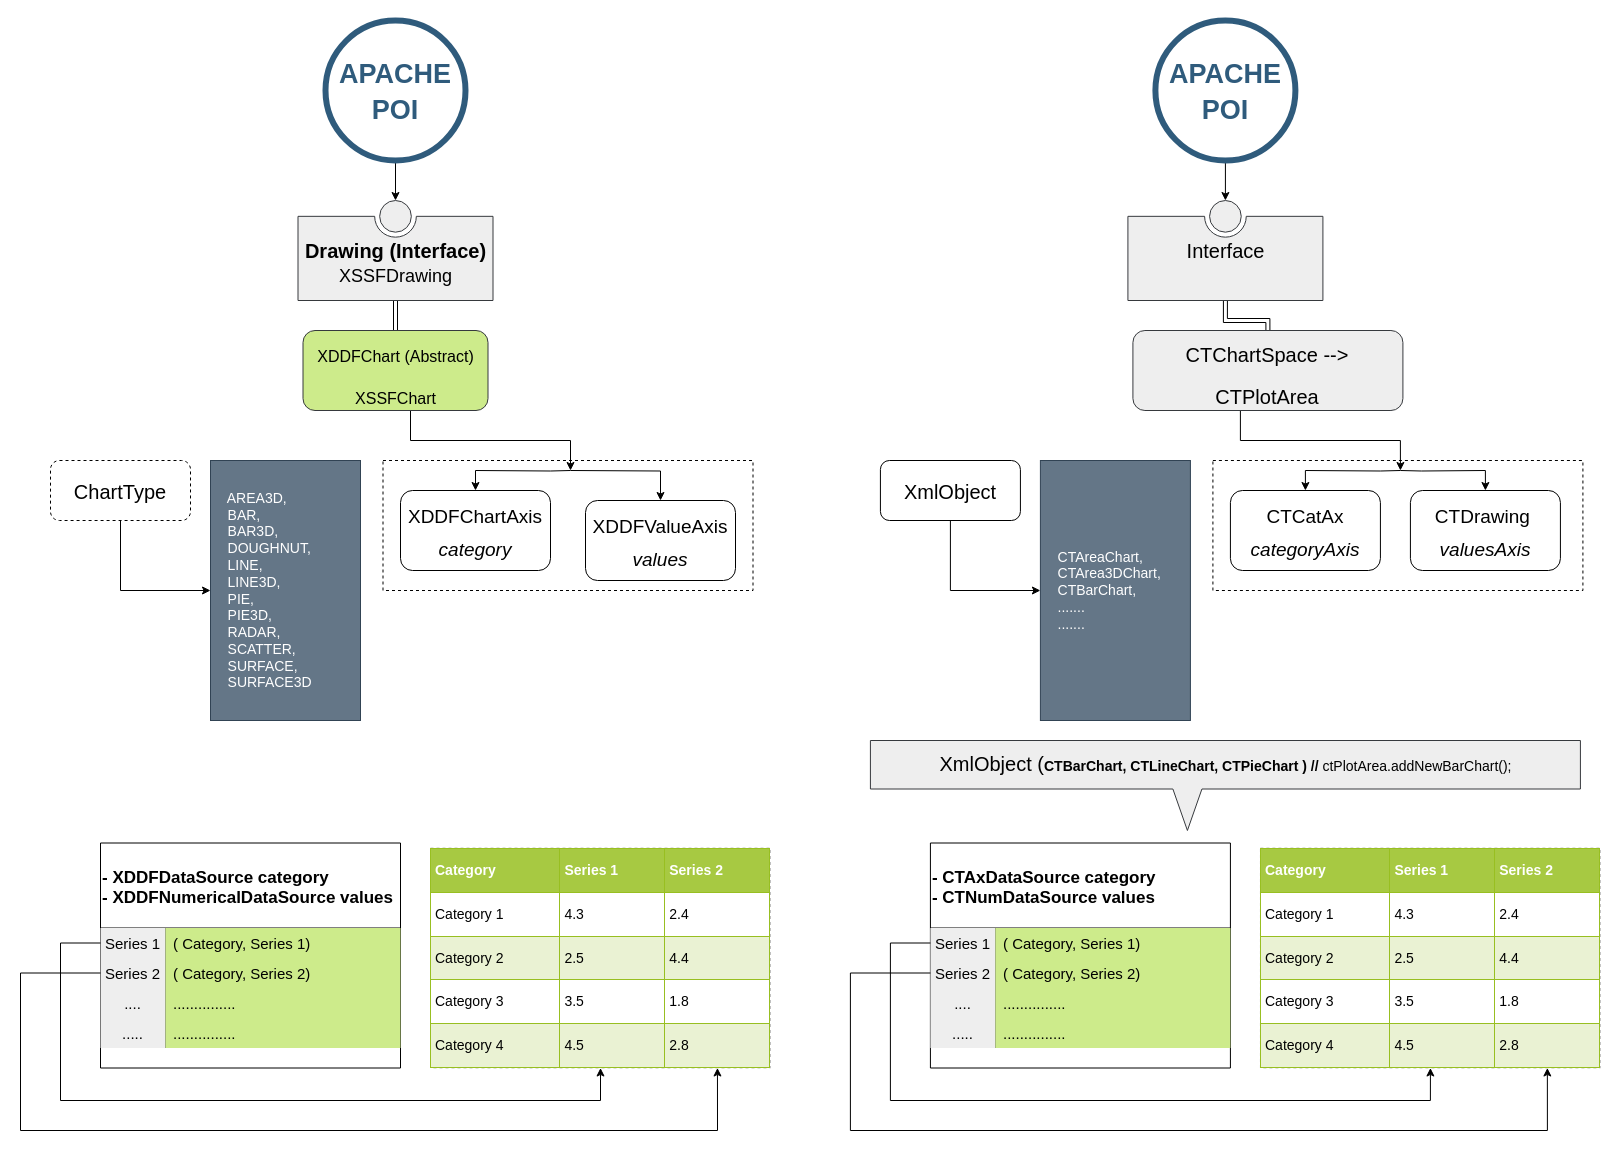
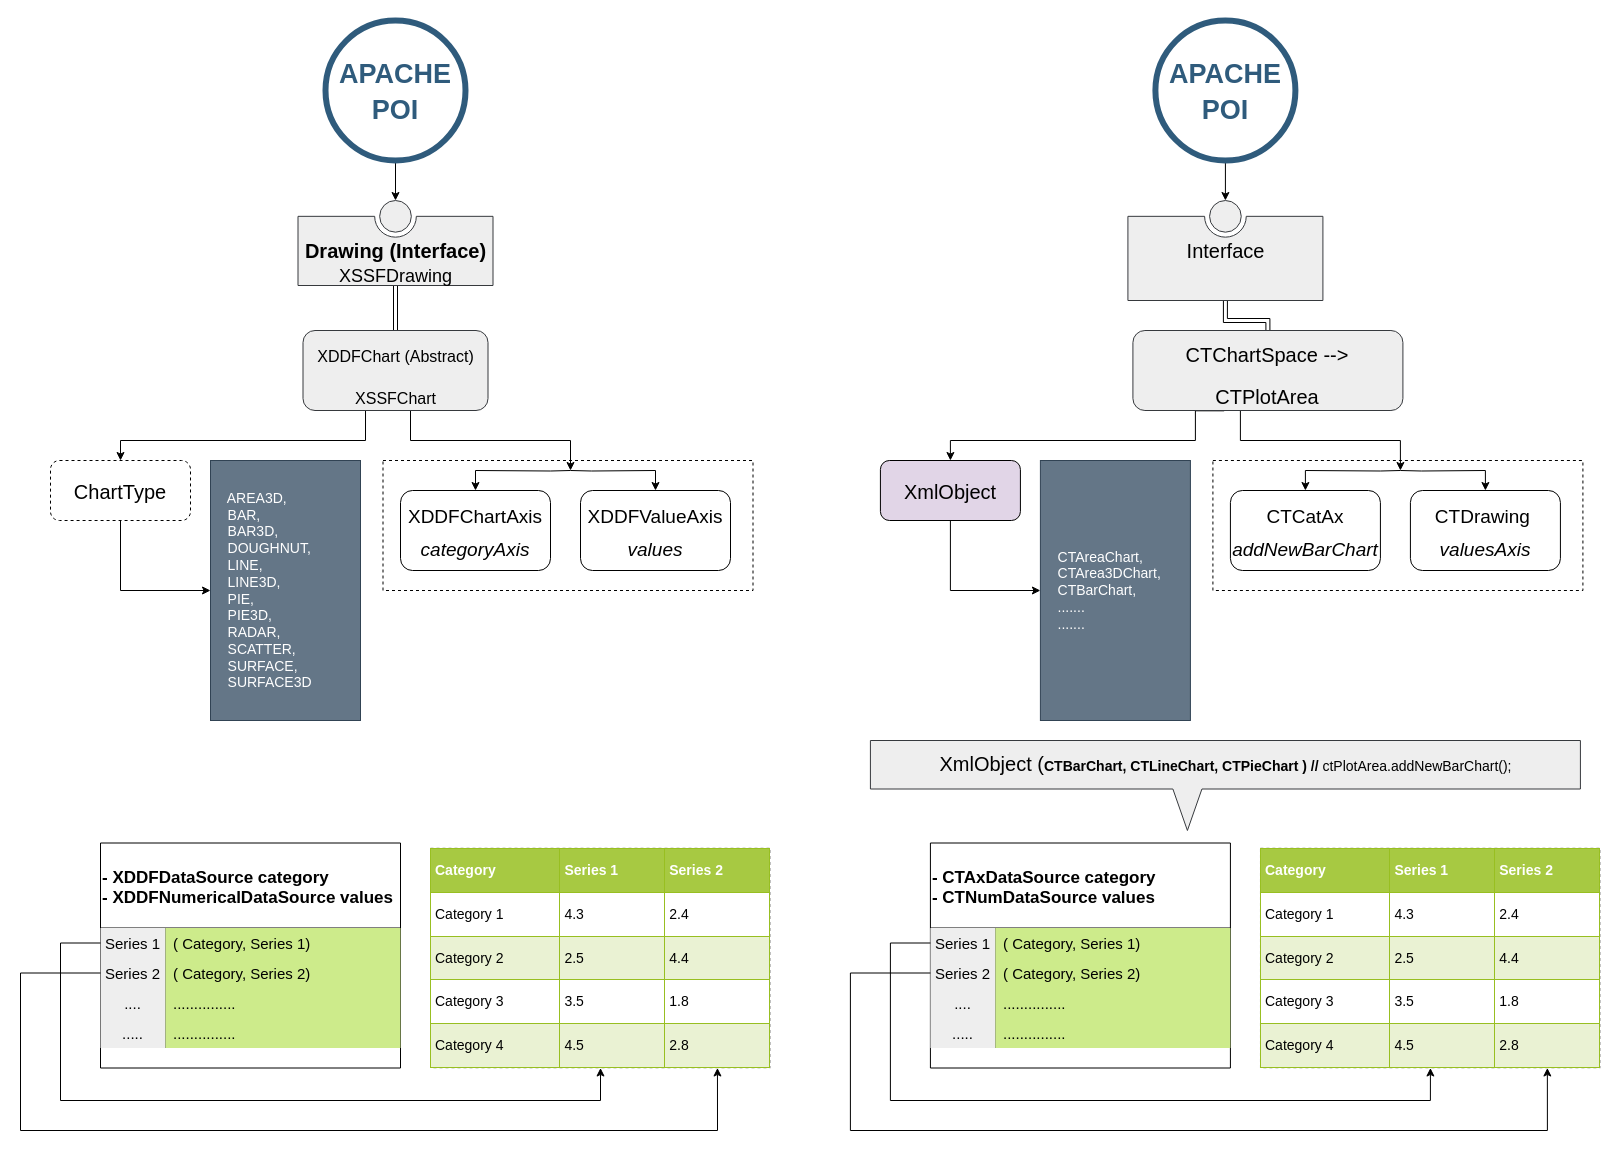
node "Drawing (Interface) XSSFDrawing": size 195x100 -> 195x85
node "XDDFChart (Abstract) XSSFChart": fillcolor #cdeb8b -> #eeeeee
edge "XDDFChart (Abstract) XSSFChart" -> "ChartType": added
edge "CTChartSpace --> CTPlotArea" -> "XmlObject": added
node "XmlObject": fillcolor #ffffff -> #e1d5e7
node "XDDFChartAxis category": label "XDDFChartAxis category" -> "XDDFChartAxis categoryAxis"
node "CTCatAx categoryAxis": label "CTCatAx categoryAxis" -> "CTCatAx addNewBarChart"
node "XDDFValueAxis values": moved (661, 541) -> (656, 531)
